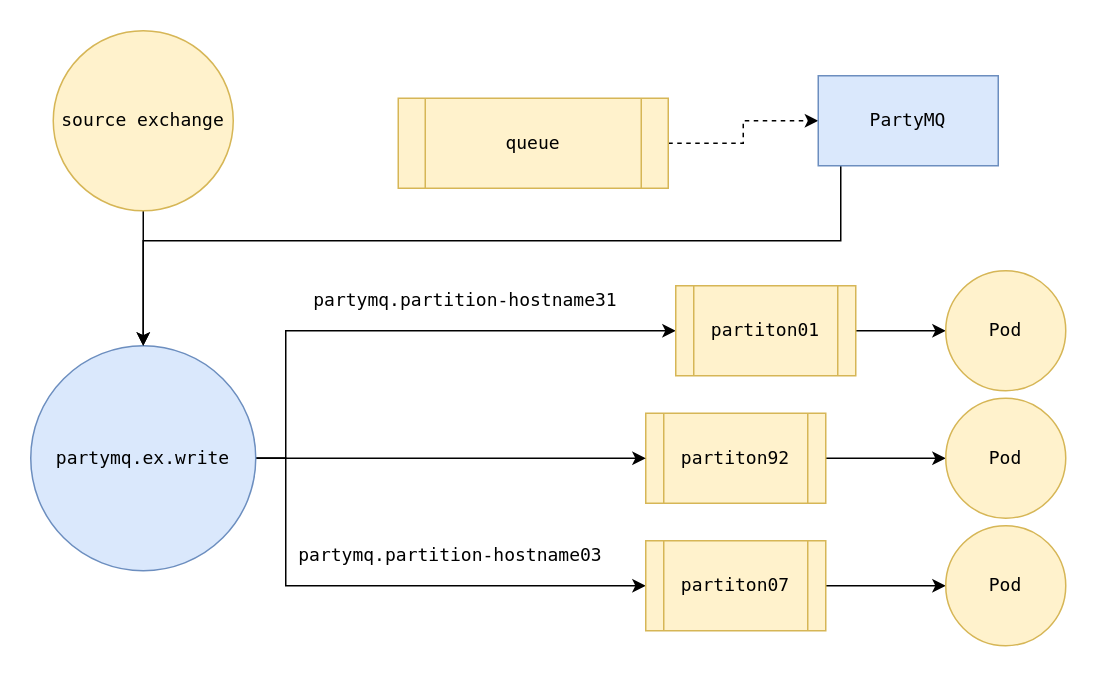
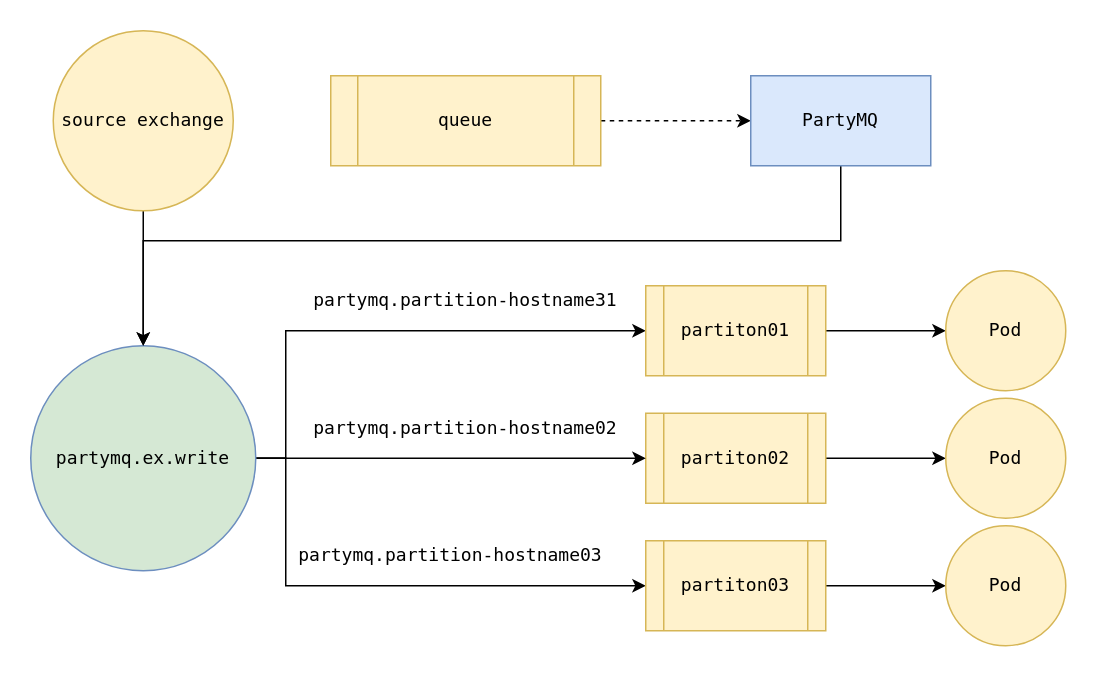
node "PartyMQ": moved (908, 121) -> (841, 121)
node "queue": moved (533, 143) -> (466, 121)
node "partiton01": moved (766, 331) -> (736, 331)
node "partymq.partition-hostname02": added
node "partymq.ex.write": fillcolor #dae8fc -> #d5e8d4
node "partiton92": label "partiton92" -> "partiton02"
node "partiton07": label "partiton07" -> "partiton03"
